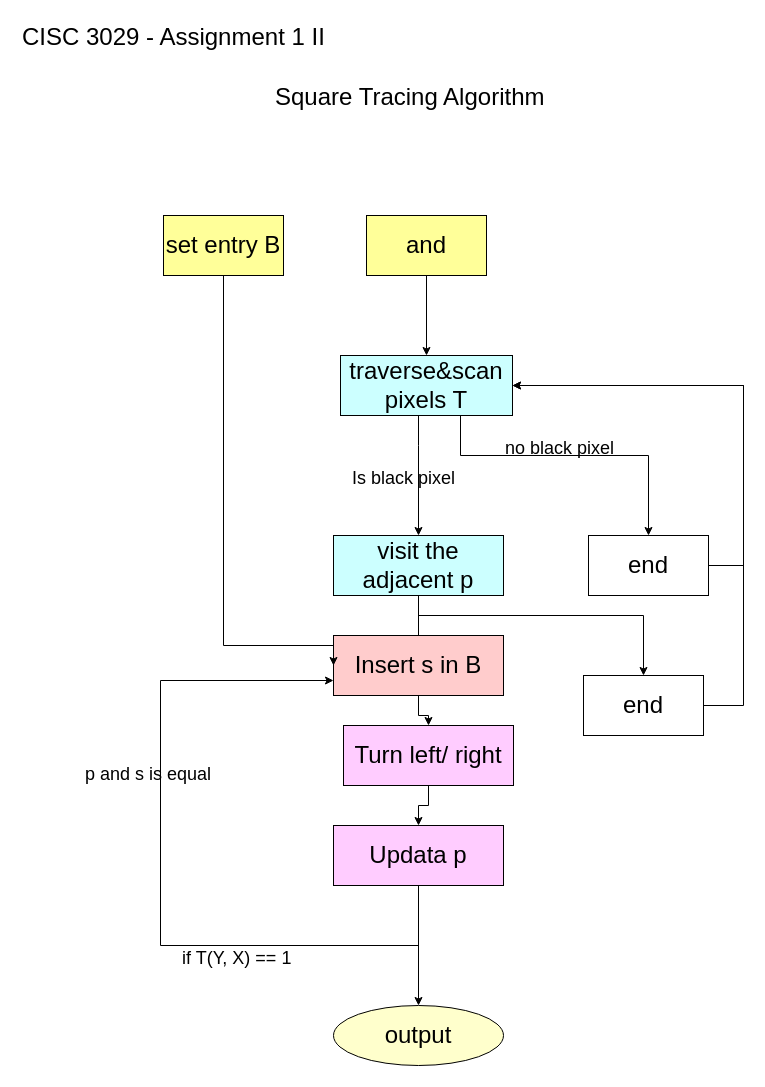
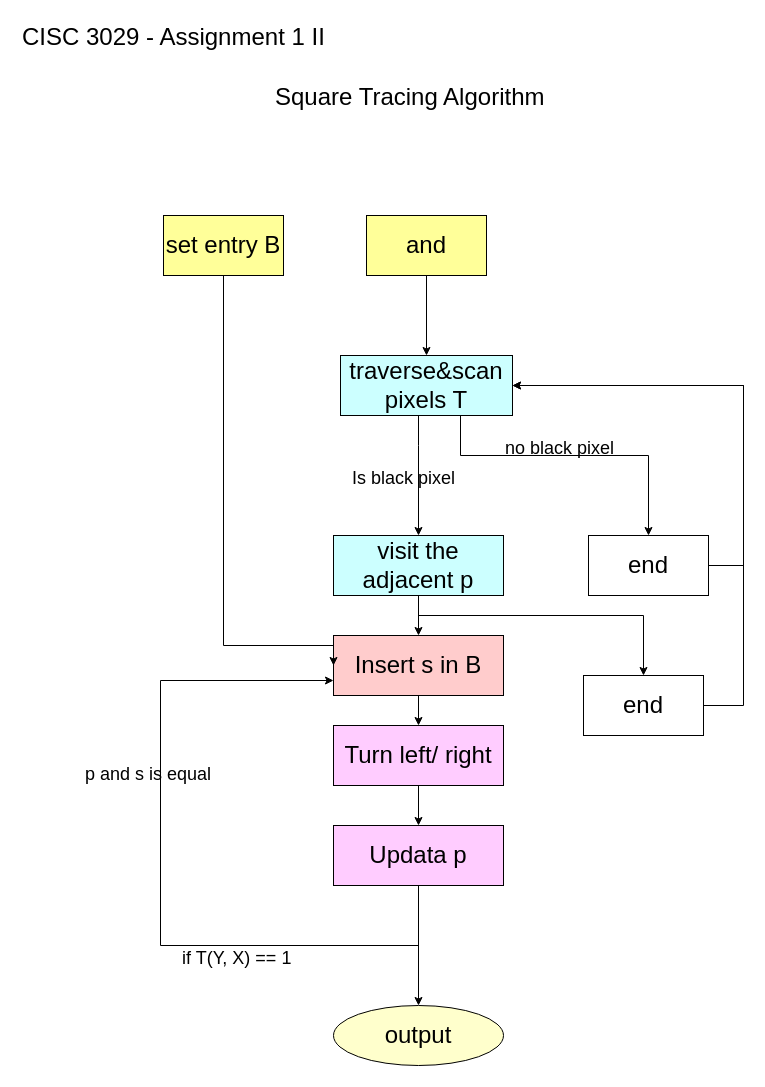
edge "visit the adjacent p" -- "Insert s in B": arrowhead none -> classic
node "Turn left/ right": moved (429, 756) -> (419, 756)
